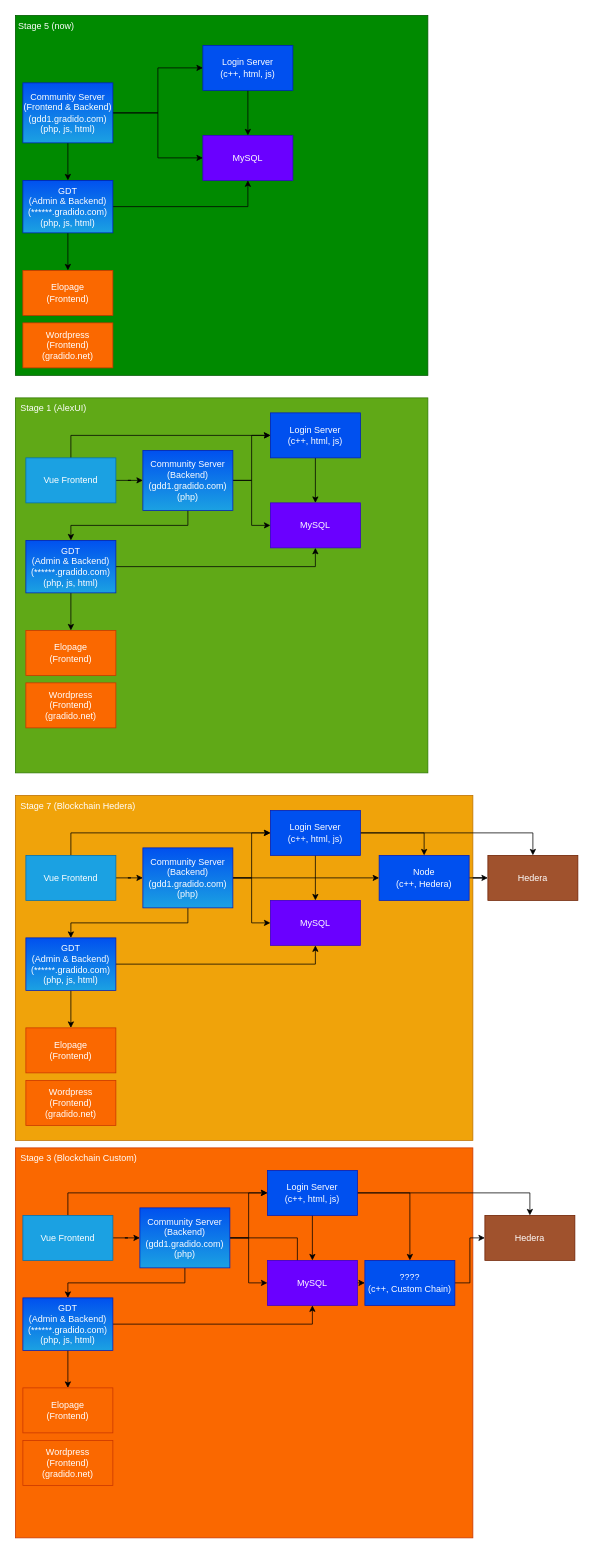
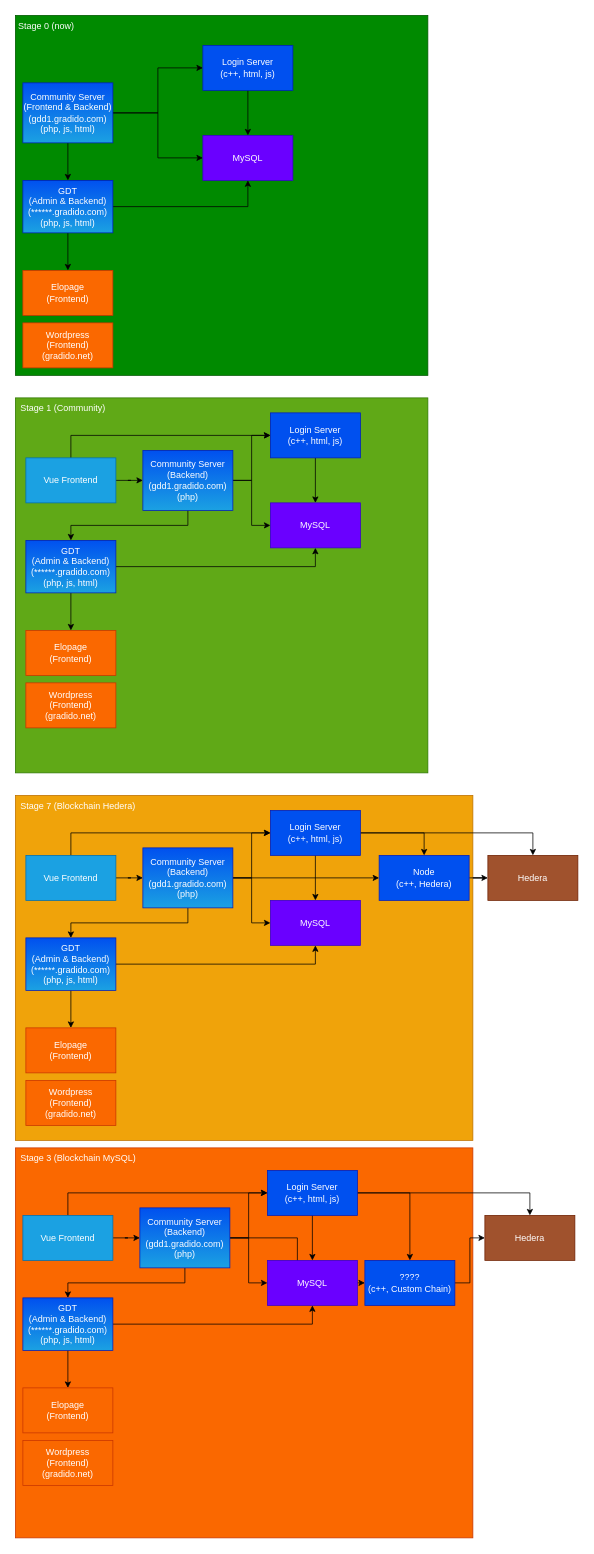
node "Stage 5 (now)": label "Stage 5 (now)" -> "Stage 0 (now)"
node "Stage 1 (AlexUI)": label "Stage 1 (AlexUI)" -> "Stage 1 (Community)"
node "Stage 3 (Blockchain Custom)": label "Stage 3 (Blockchain Custom)" -> "Stage 3 (Blockchain MySQL)"
